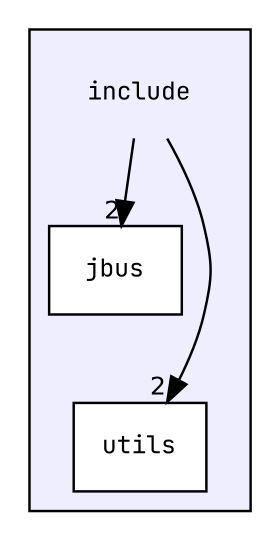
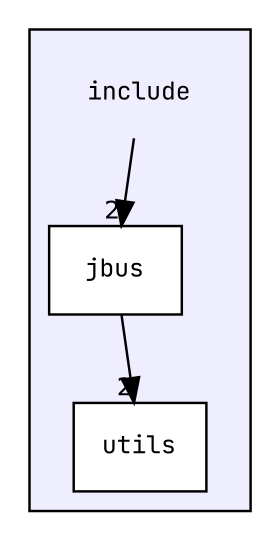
edge "include" -> "utils": now "jbus" -> "utils"
